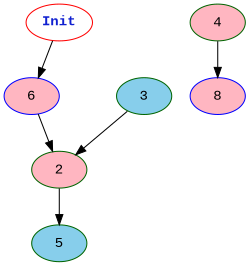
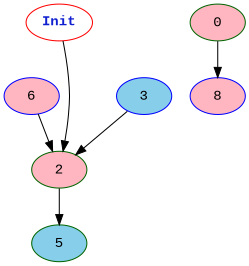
node "4": label "4" -> "0"
edge "Init" -> "6": now "Init" -> "2"
node "3": color darkgreen -> blue
